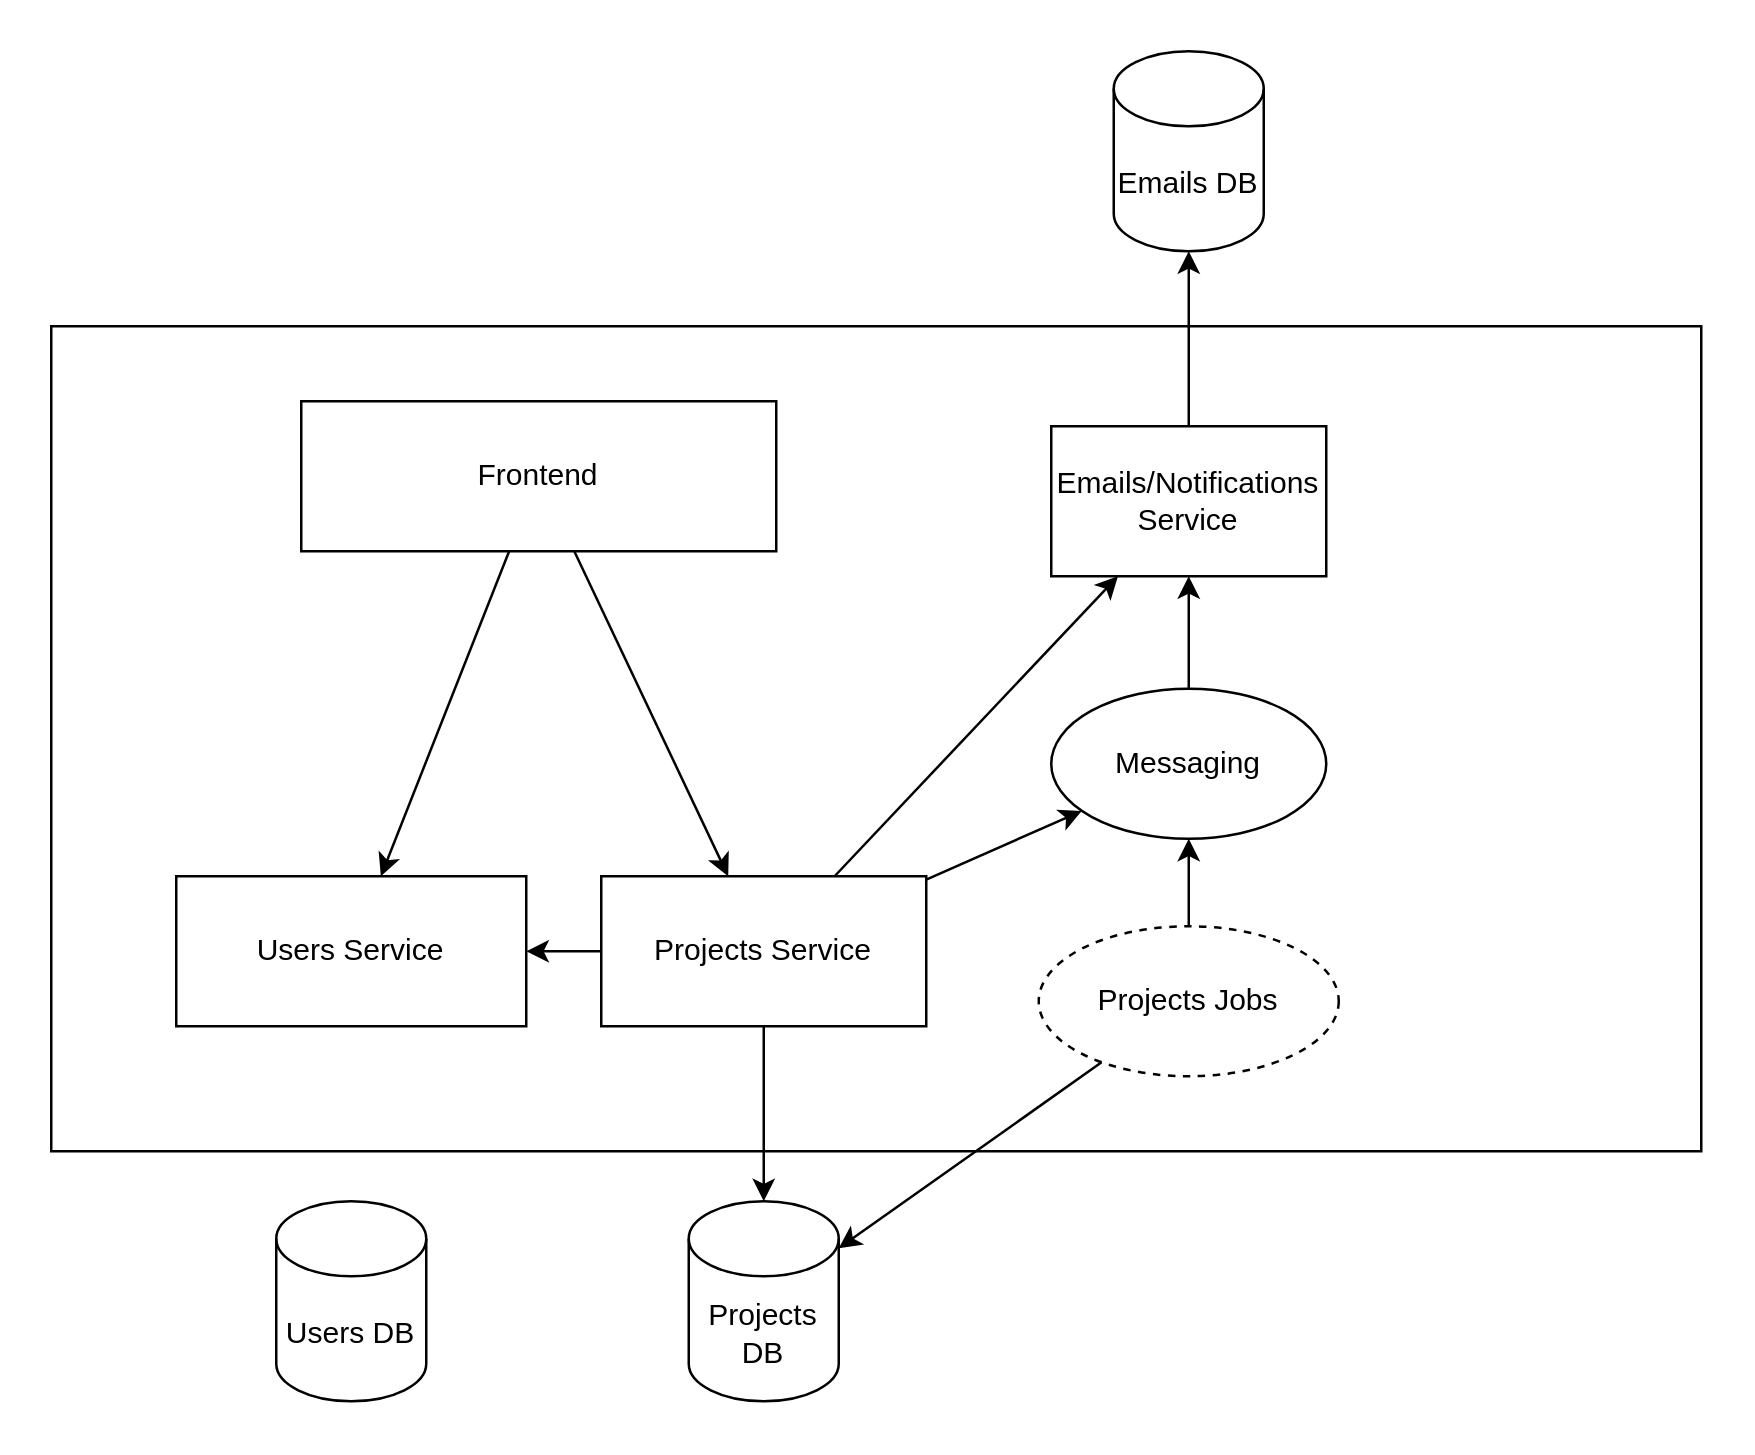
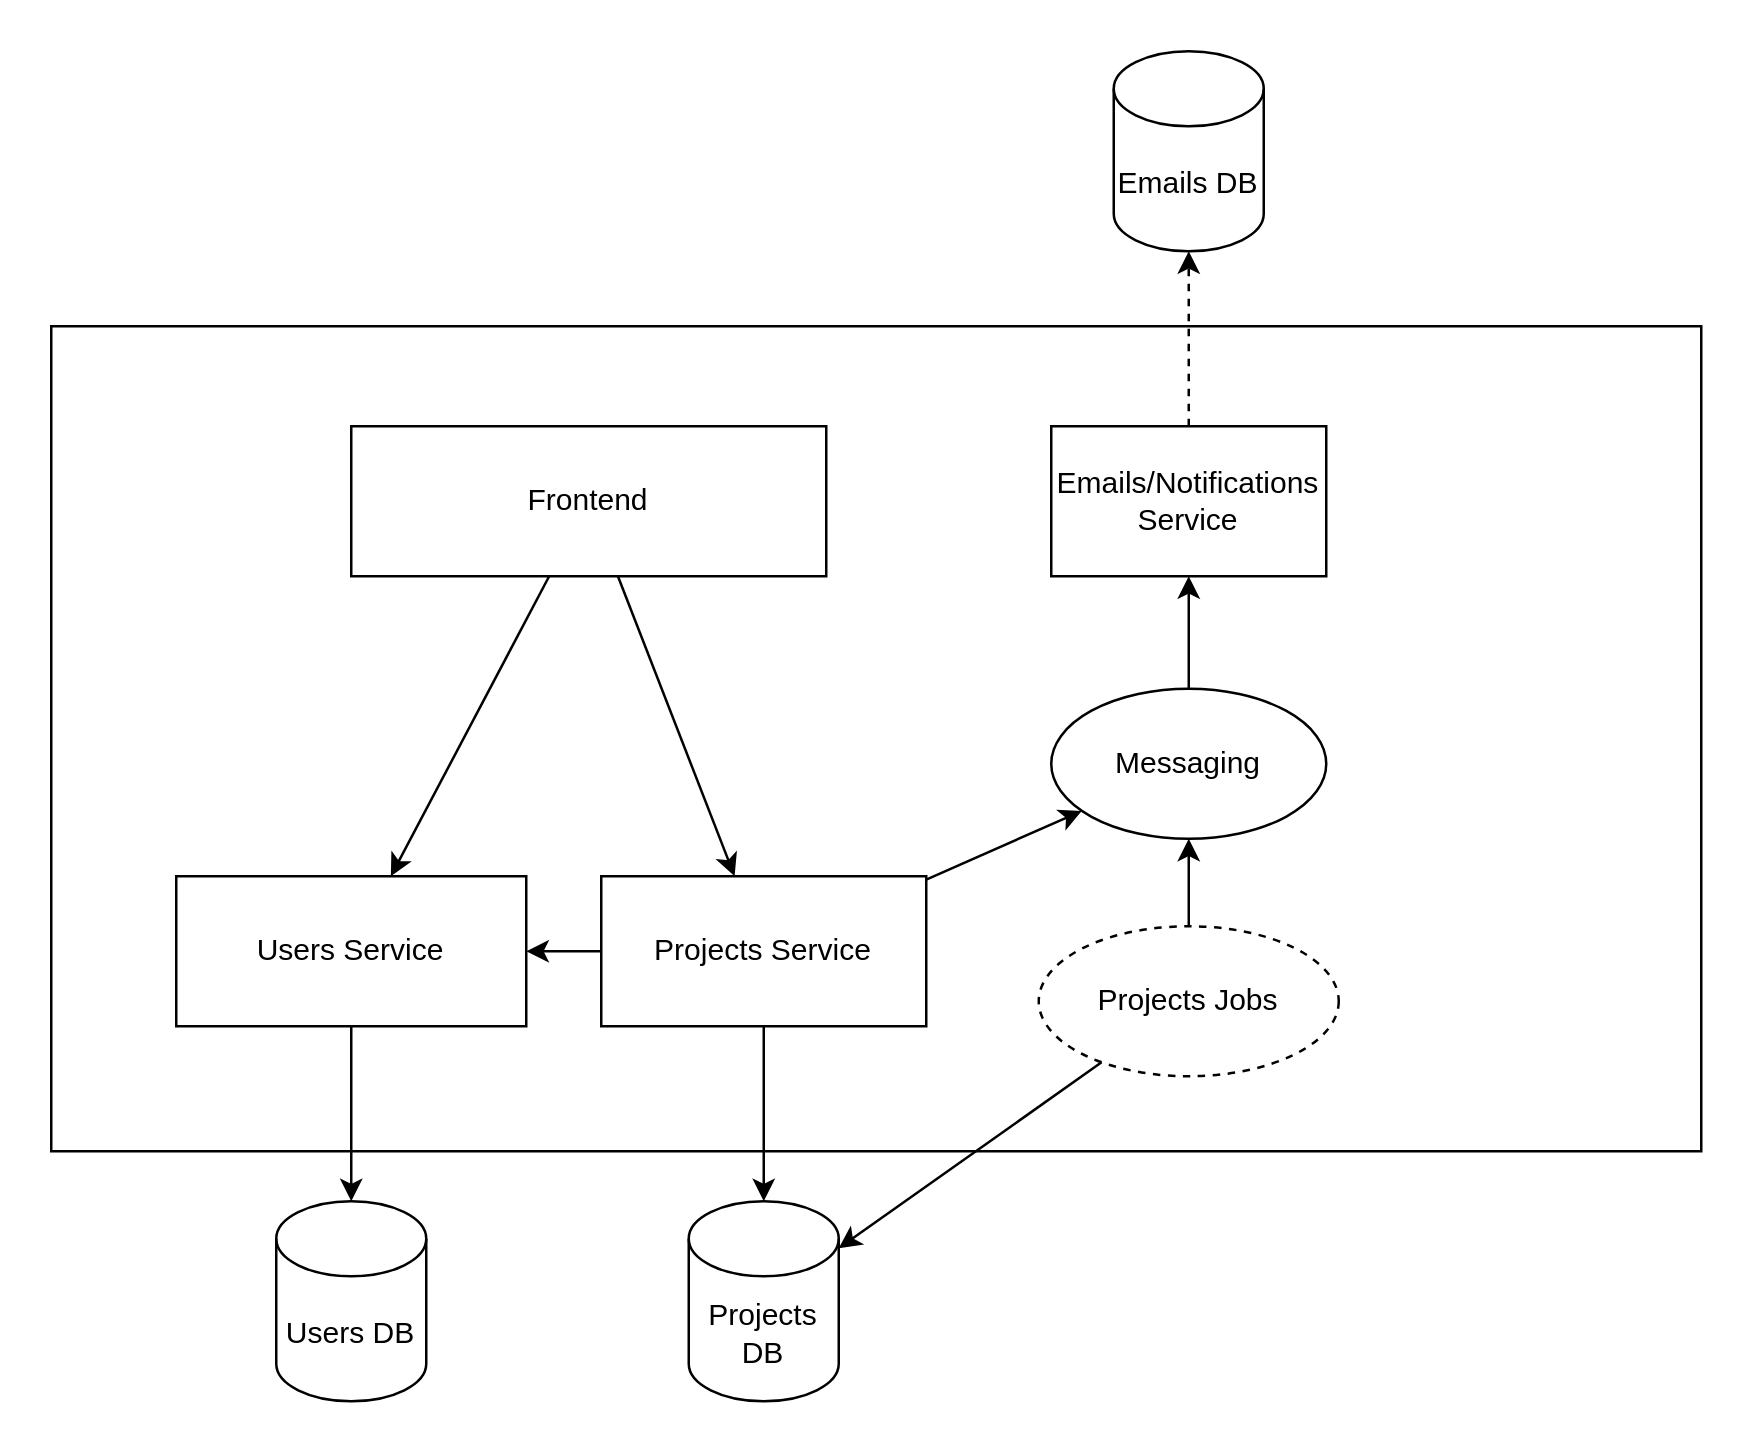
edge "Emails/Notifications Service" -> "Emails DB": style solid -> dashed
node "Frontend": moved (539, 476) -> (589, 501)
edge "Projects Service" -> "Emails/Notifications Service": removed
edge "Users Service" -> "Users DB": added
